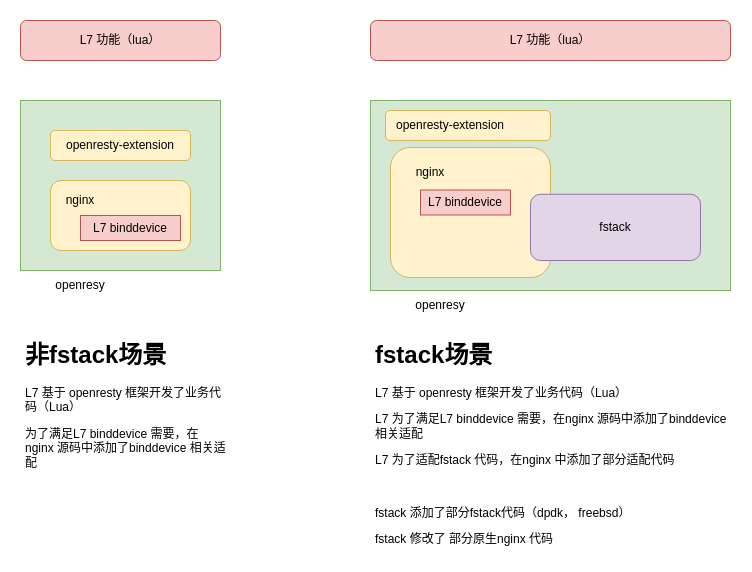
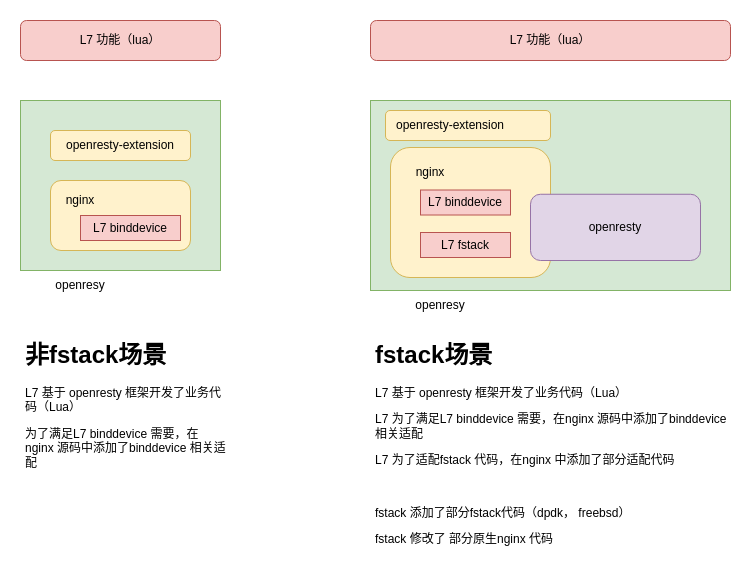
node "fstack": label "fstack" -> "openresty"
node "L7 fstack": added
